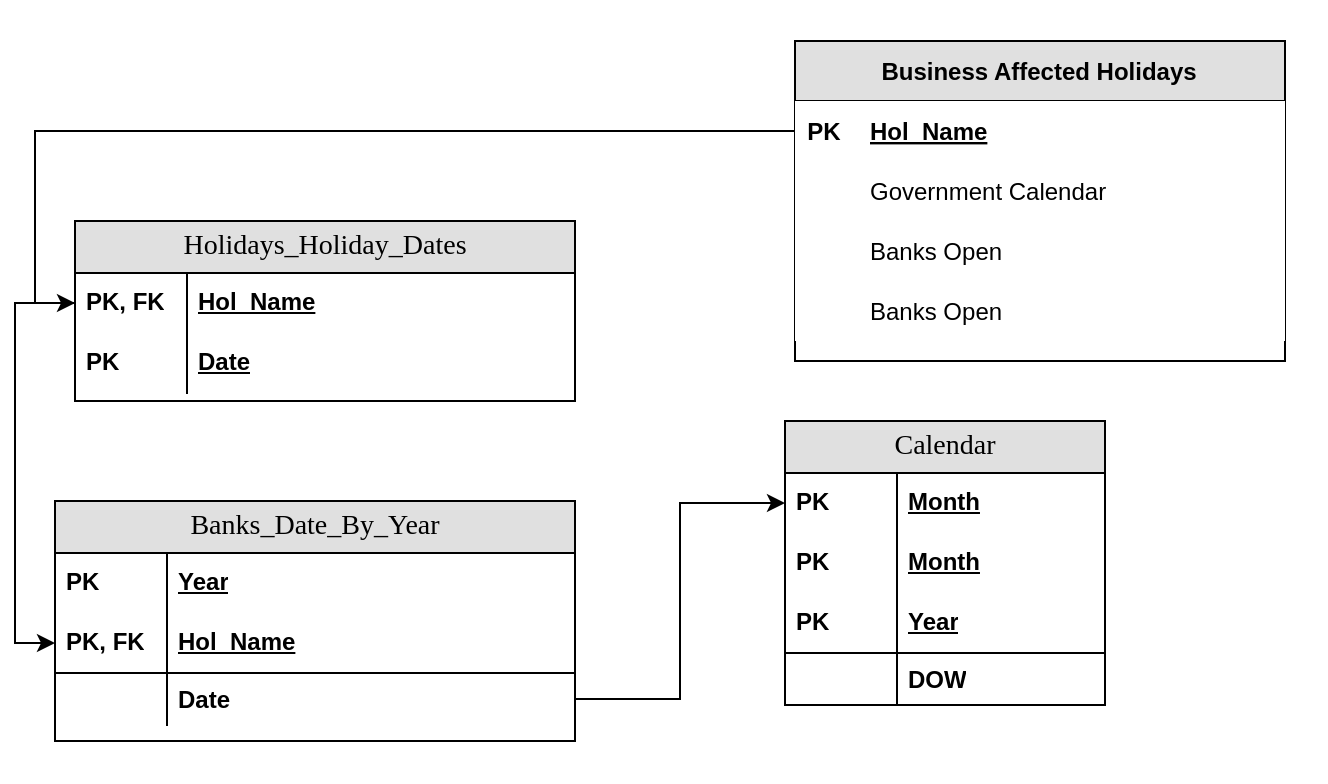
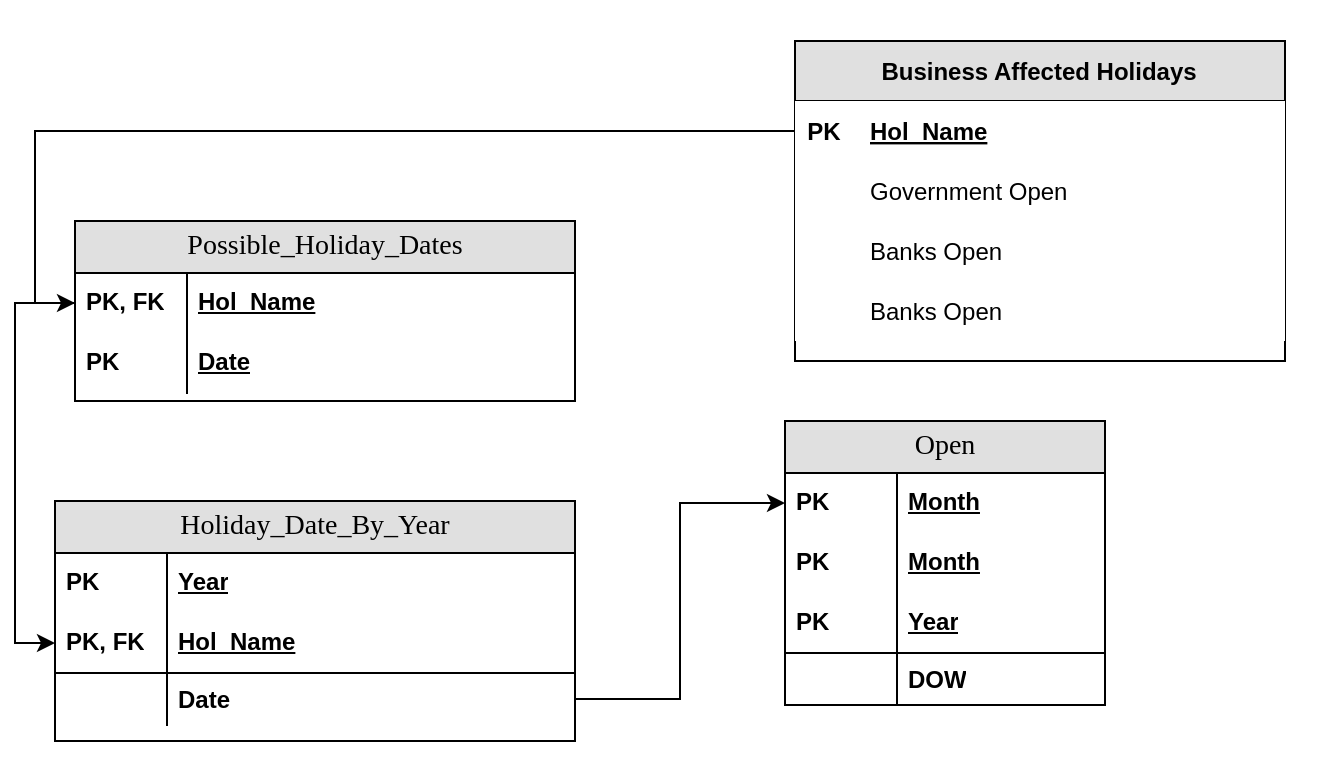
node "Government Calendar": label "Government Calendar" -> "Government Open"
node "Holidays_Holiday_Dates": label "Holidays_Holiday_Dates" -> "Possible_Holiday_Dates"
node "Calendar": label "Calendar" -> "Open"
node "Banks_Date_By_Year": label "Banks_Date_By_Year" -> "Holiday_Date_By_Year"
